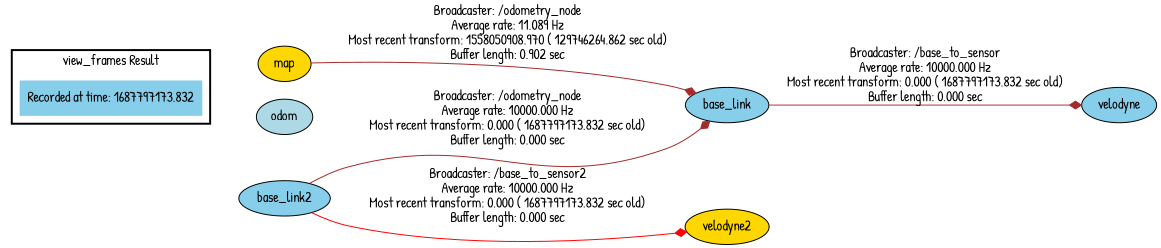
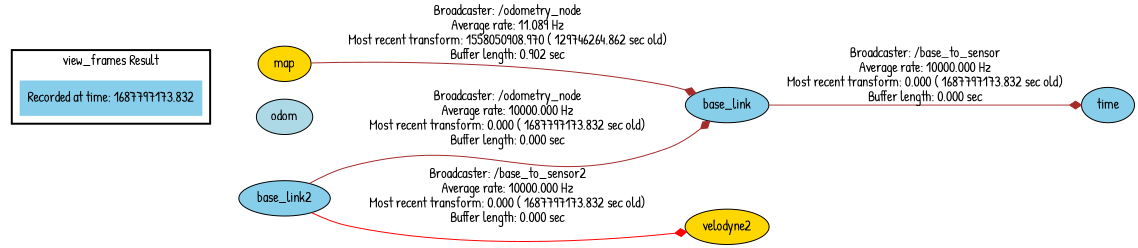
node "velodyne": label "velodyne" -> "time"
